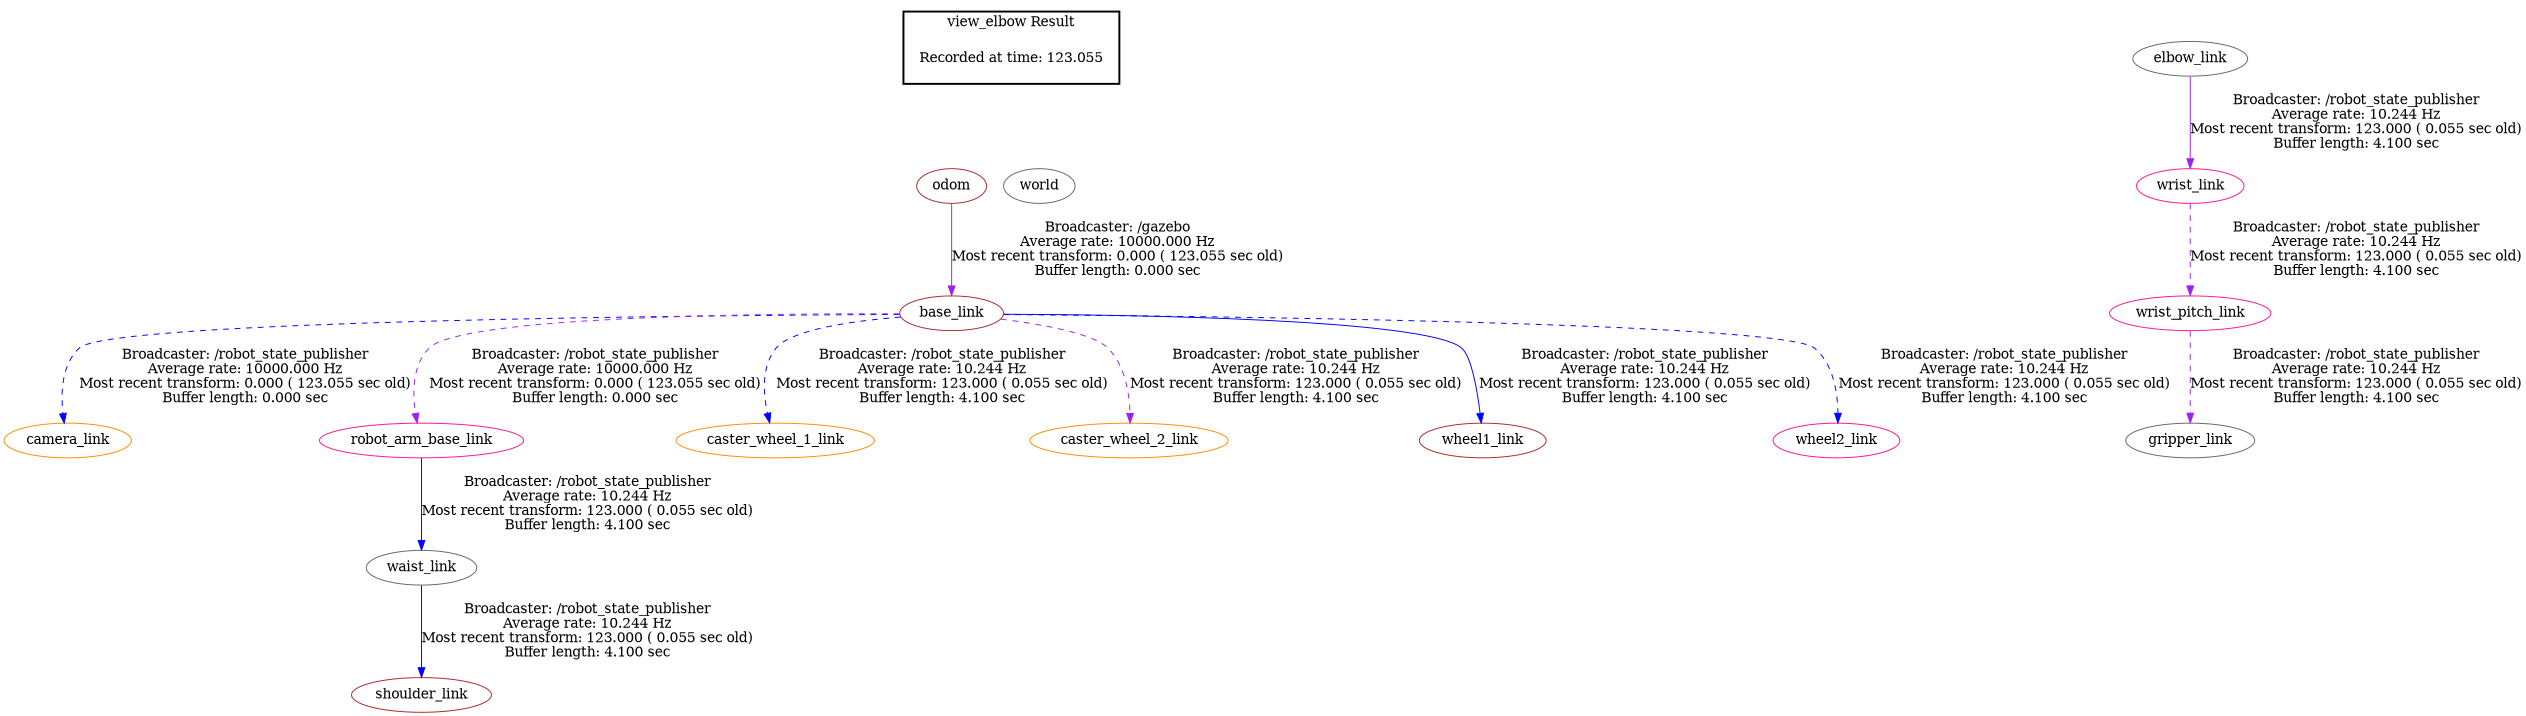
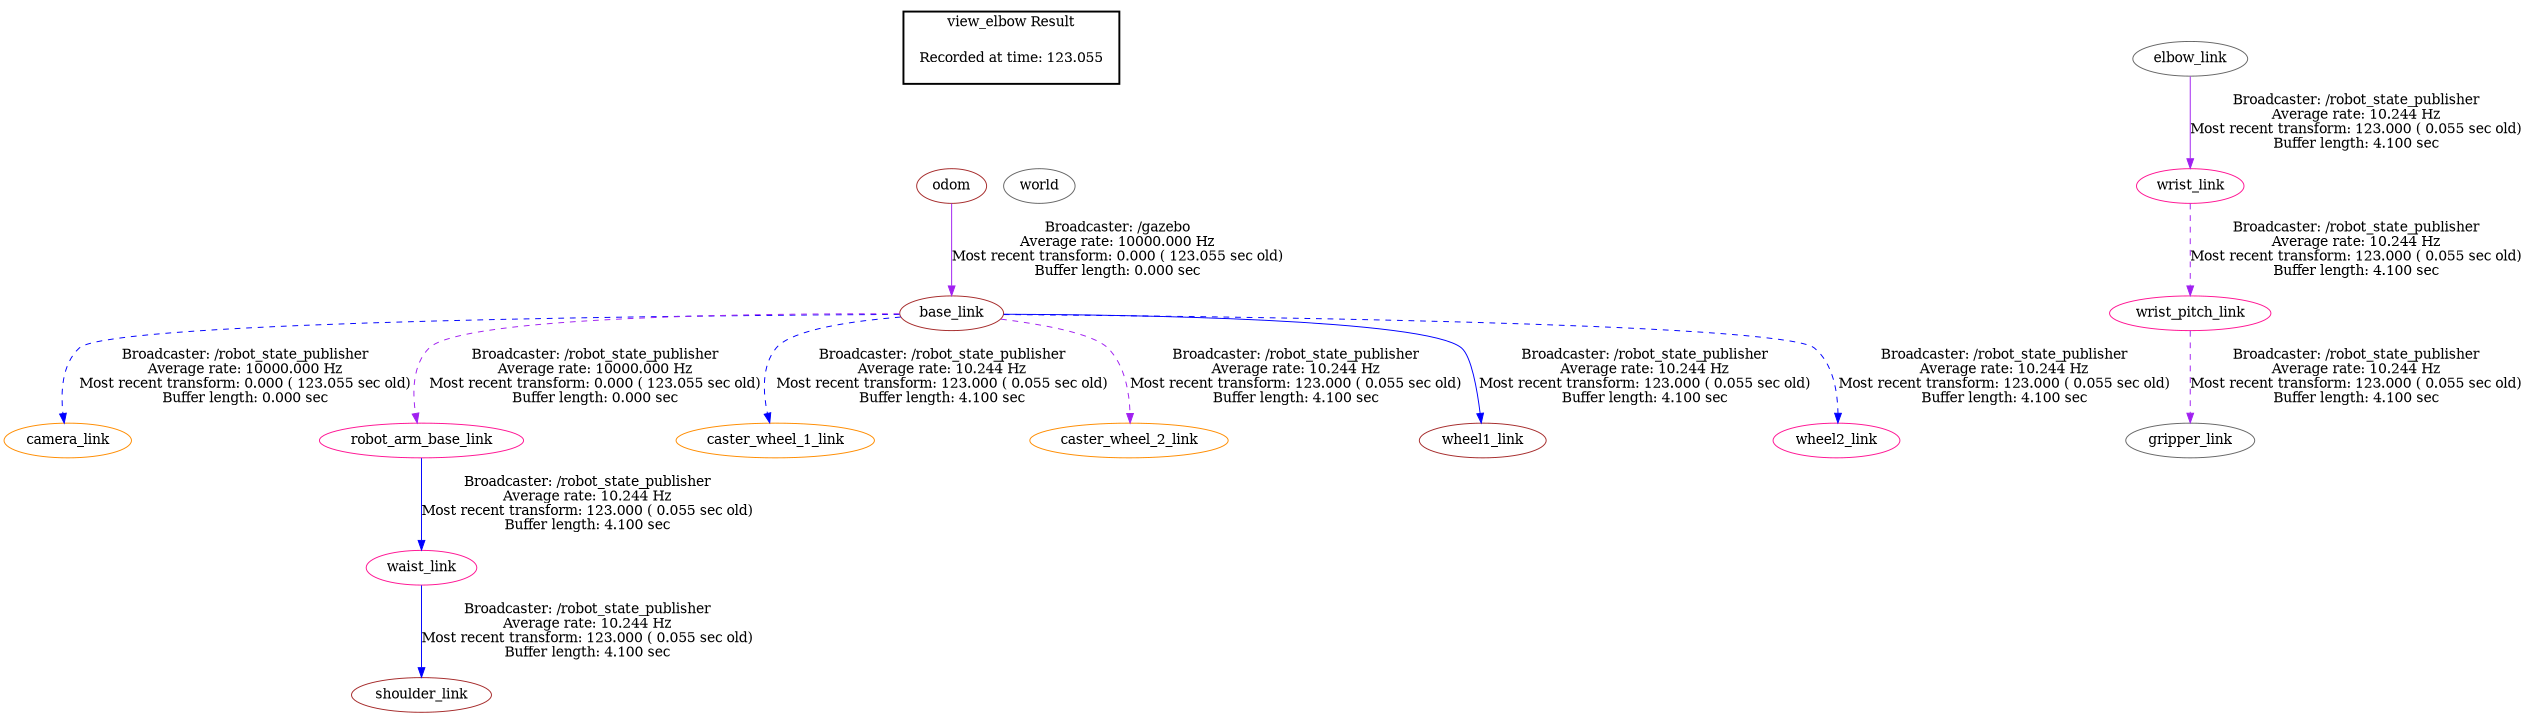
node "waist_link": color gray40 -> deeppink
